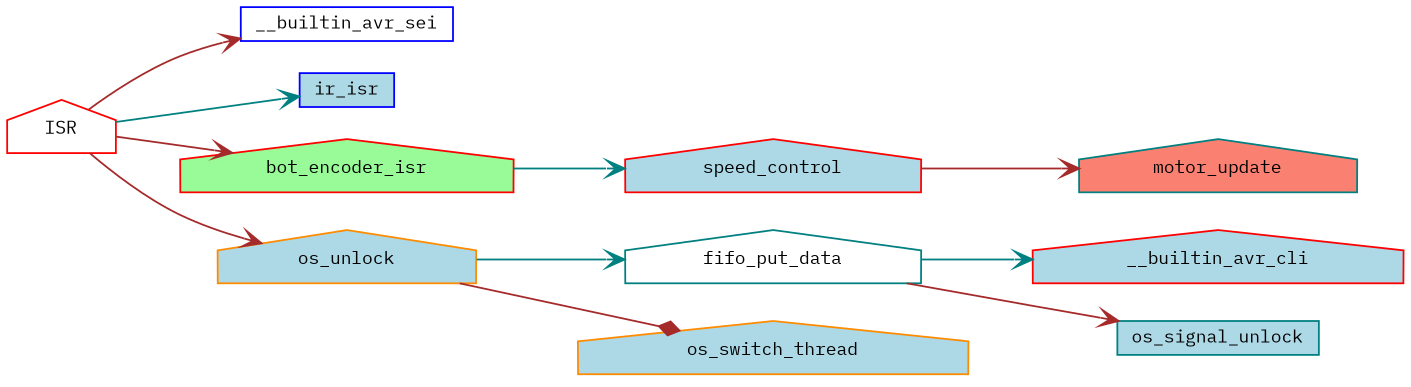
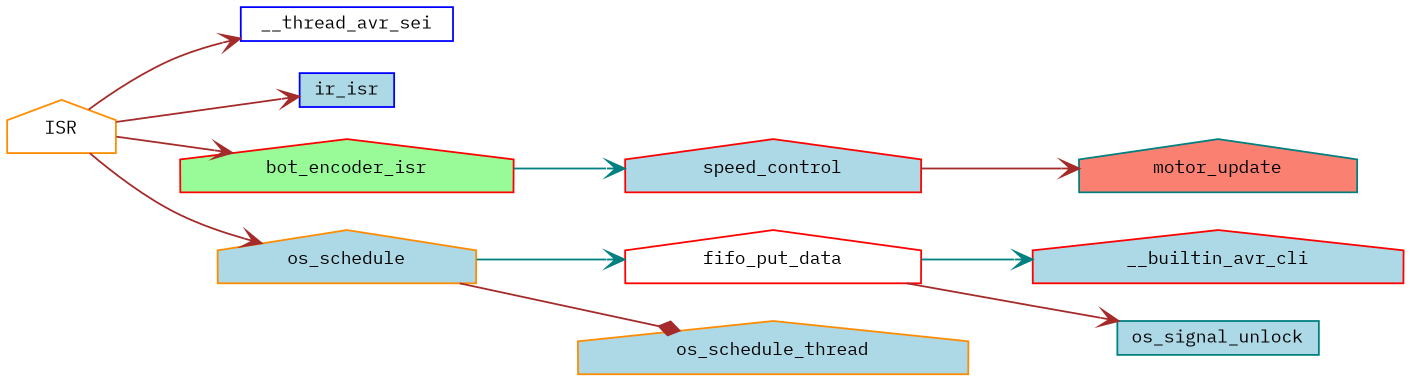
node "__builtin_avr_sei": label "__builtin_avr_sei" -> "__thread_avr_sei"
edge "ISR" -> "ir_isr": color teal -> brown
node "ISR": color red -> darkorange
node "os_unlock": label "os_unlock" -> "os_schedule"
node "fifo_put_data": color teal -> red
node "os_switch_thread": label "os_switch_thread" -> "os_schedule_thread"
